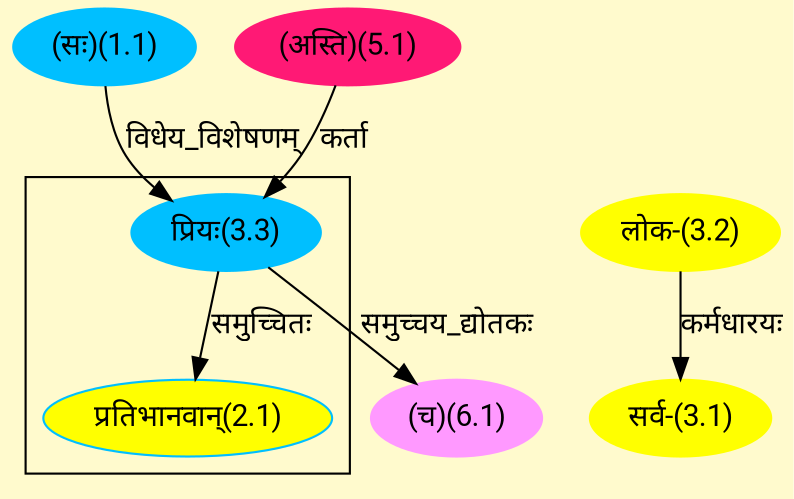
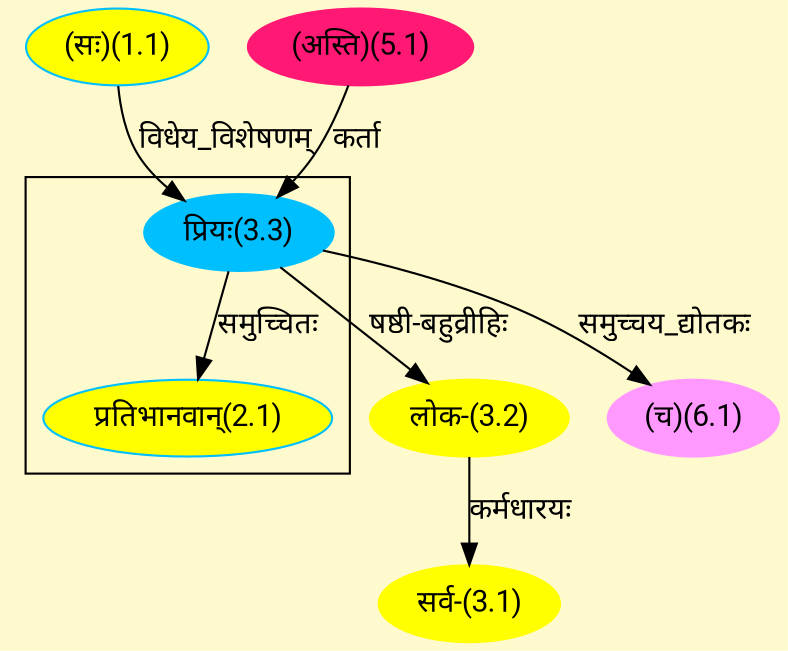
node "(सः)(1.1)": fillcolor #00bfff -> #ffff00
edge "प्रियः(3.3)" -> "लोक-(3.2)": added, label "षष्ठी-बहुव्रीहिः"
